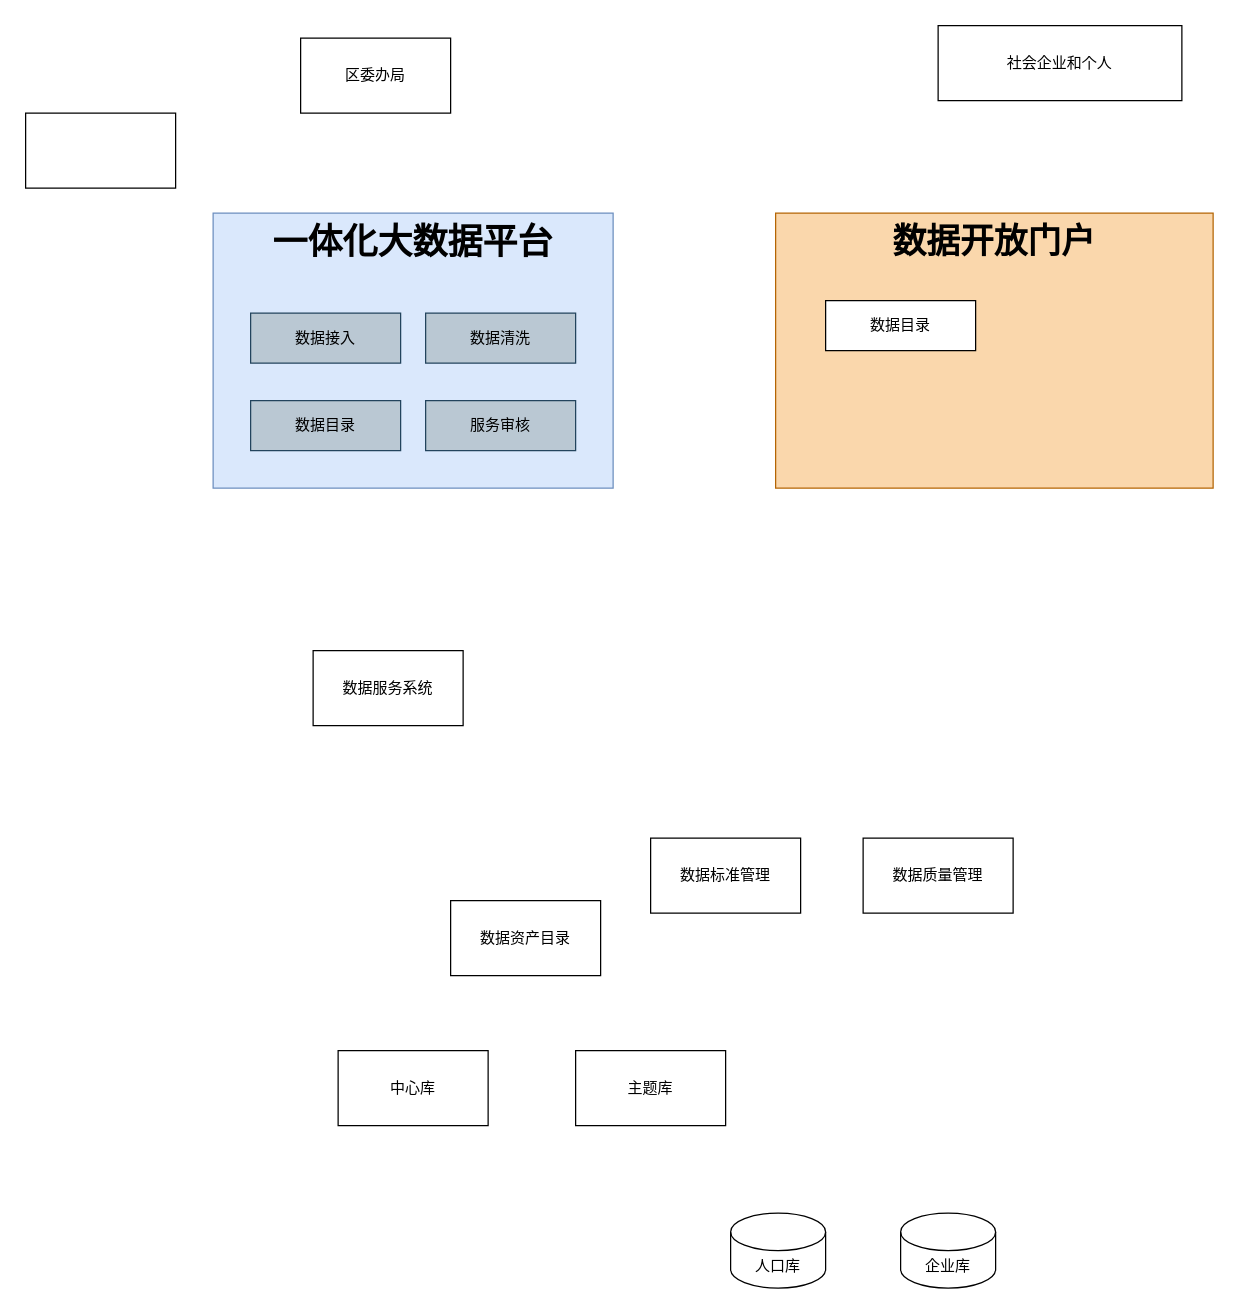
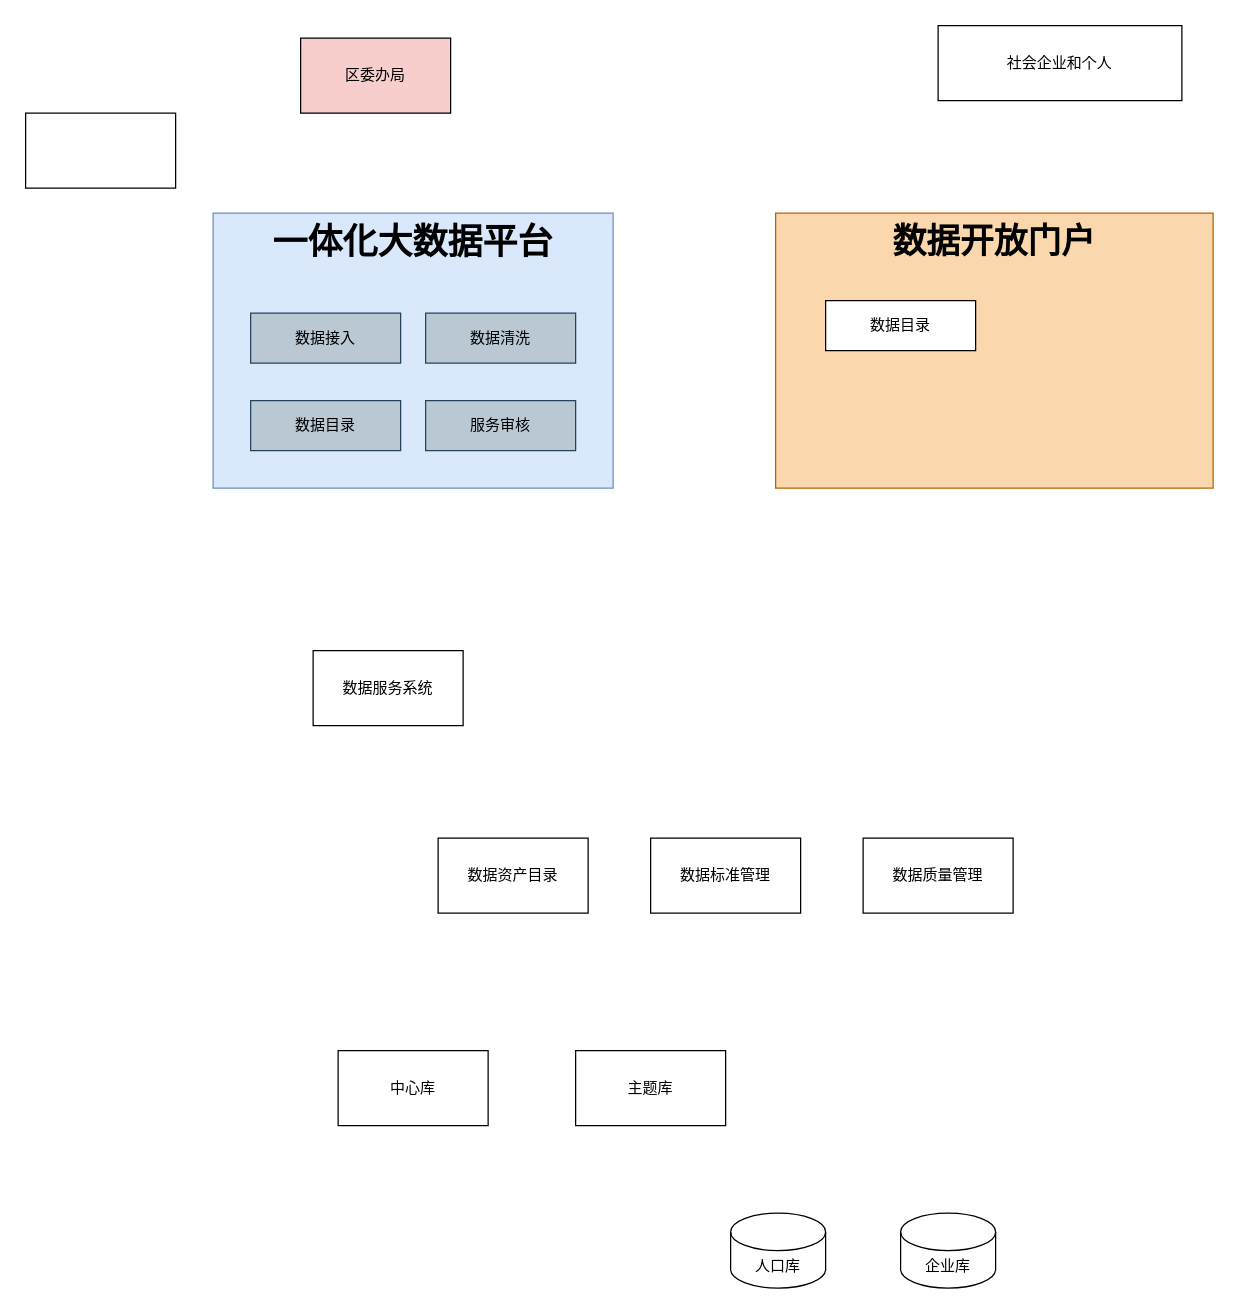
node "区委办局": fillcolor #ffffff -> #f8cecc
node "数据资产目录": moved (526, 938) -> (513, 876)
